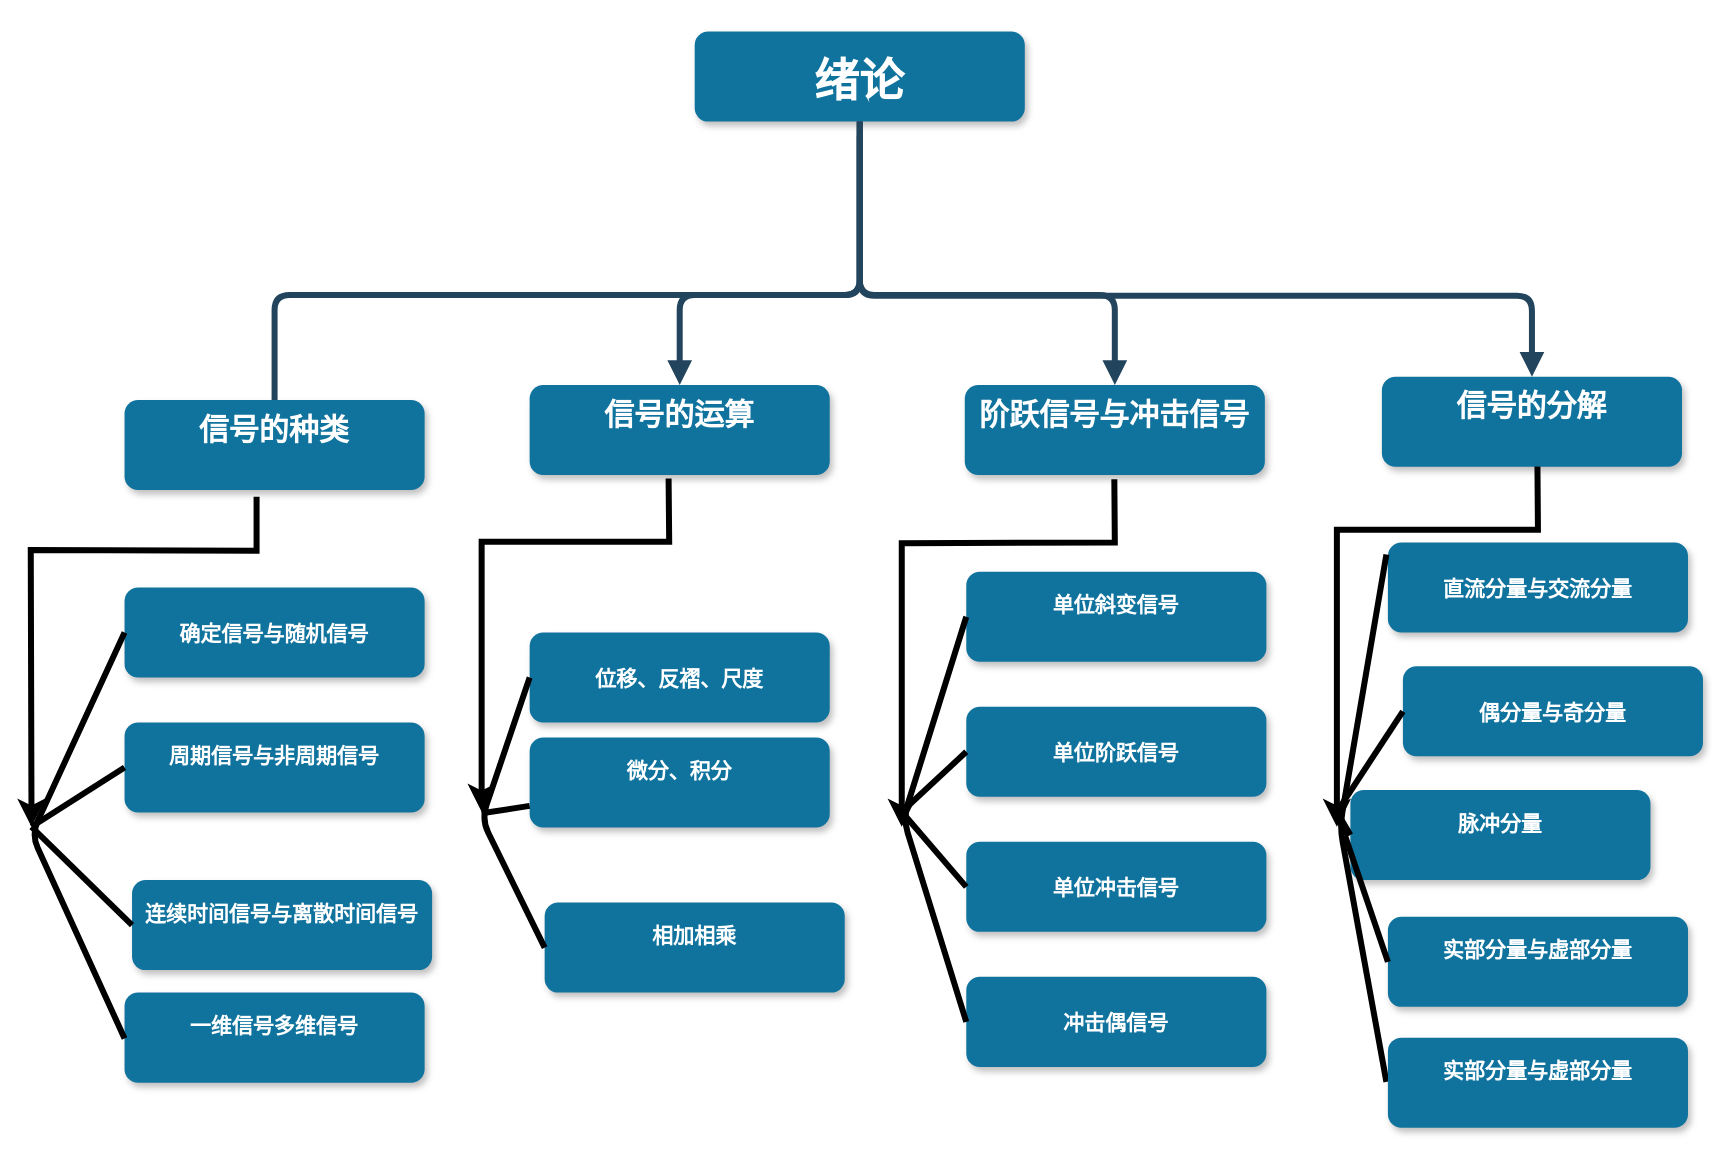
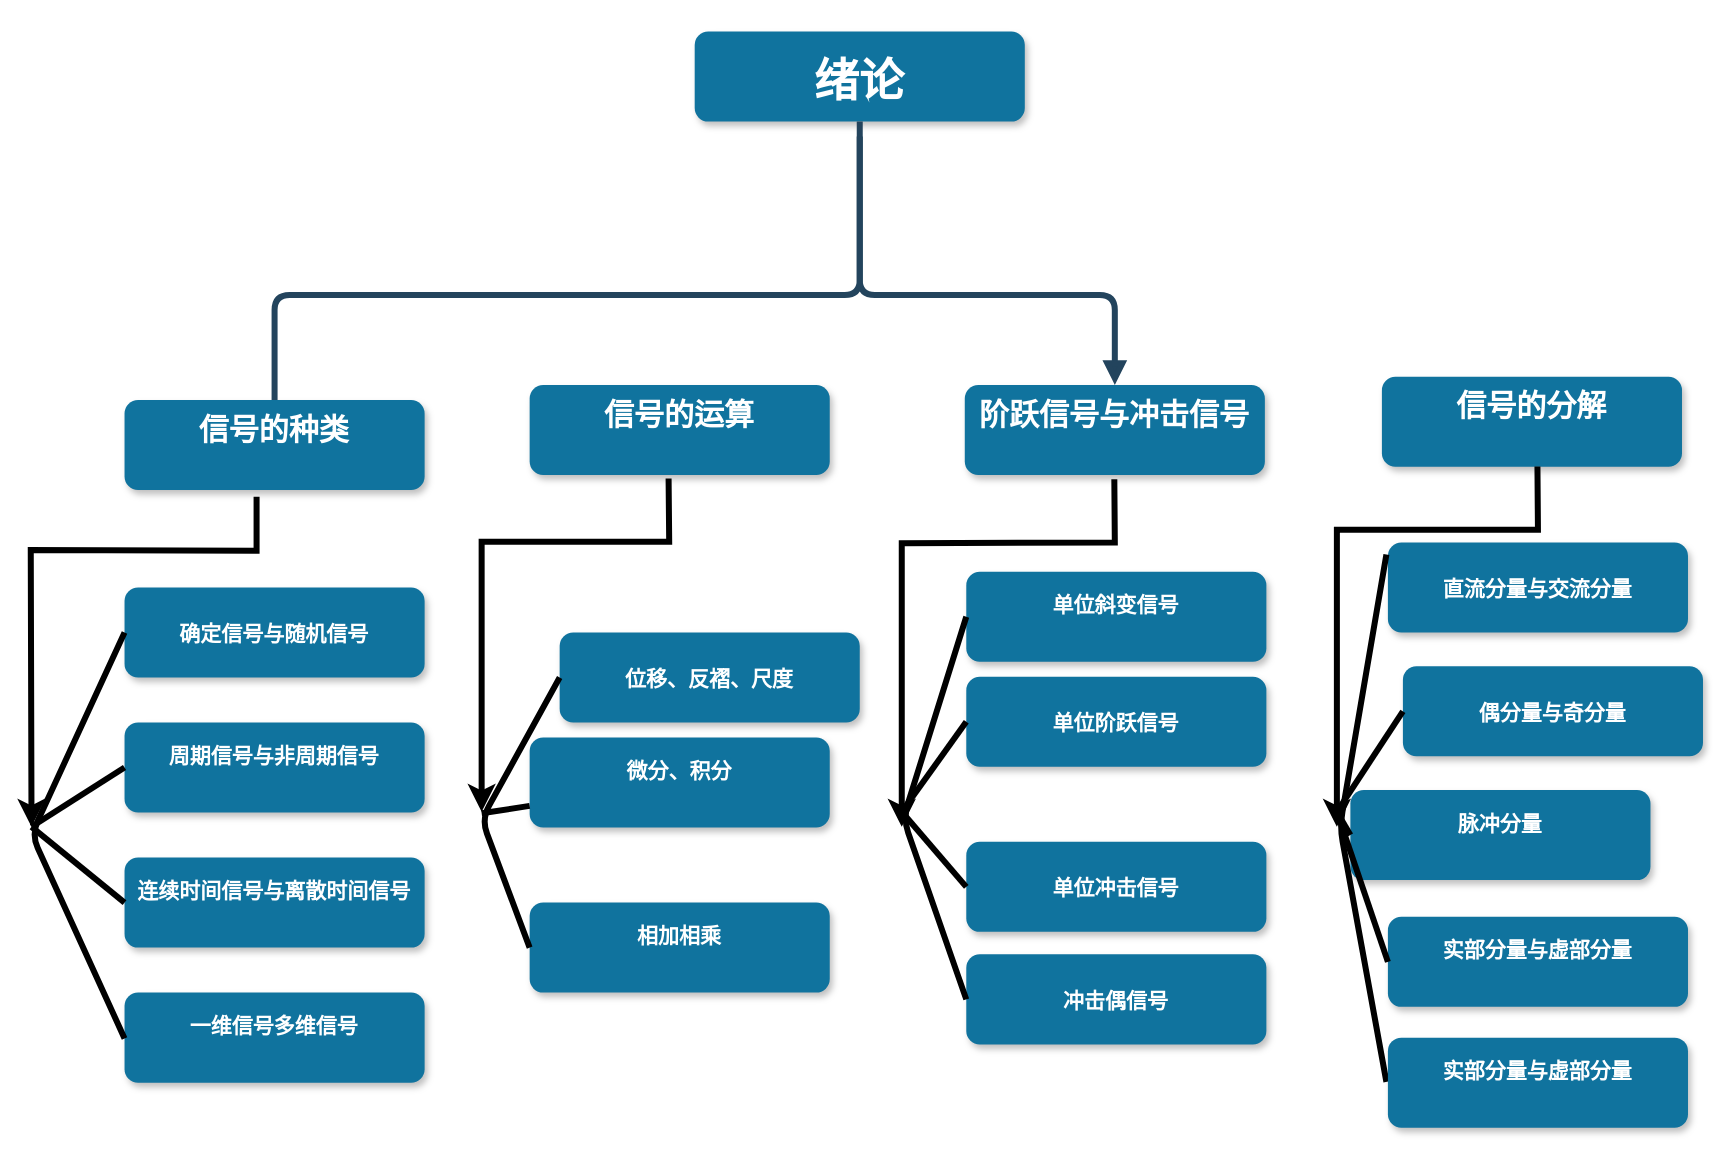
edge "绪论" -> "信号的分解": removed
edge "绪论" -> "信号的运算": removed
node "位移、反褶、尺度": moved (680, 677) -> (710, 677)
node "单位阶跃信号": moved (1116, 752) -> (1116, 722)
node "连续时间信号与离散时间信号": moved (282, 925) -> (275, 902)
node "相加相乘": moved (695, 947) -> (680, 947)
node "冲击偶信号": moved (1116, 1022) -> (1116, 999)
